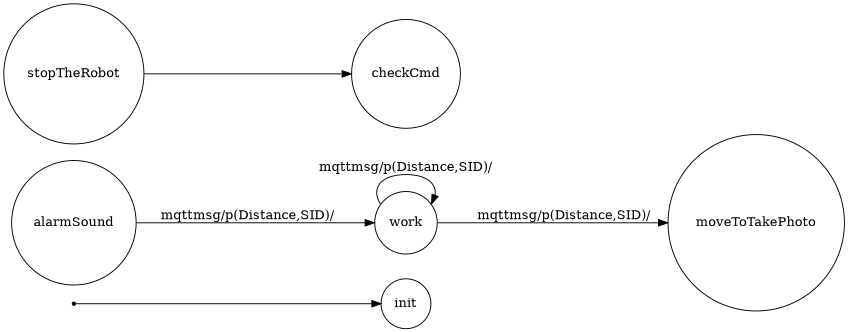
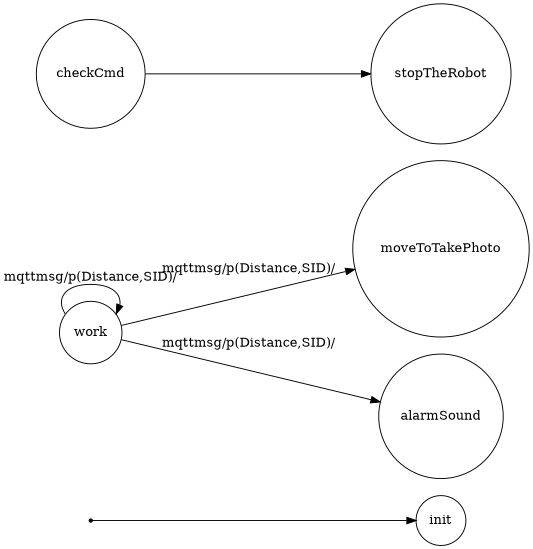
edge "stopTheRobot" -> "checkCmd": reversed
edge "alarmSound" -> "work": reversed
